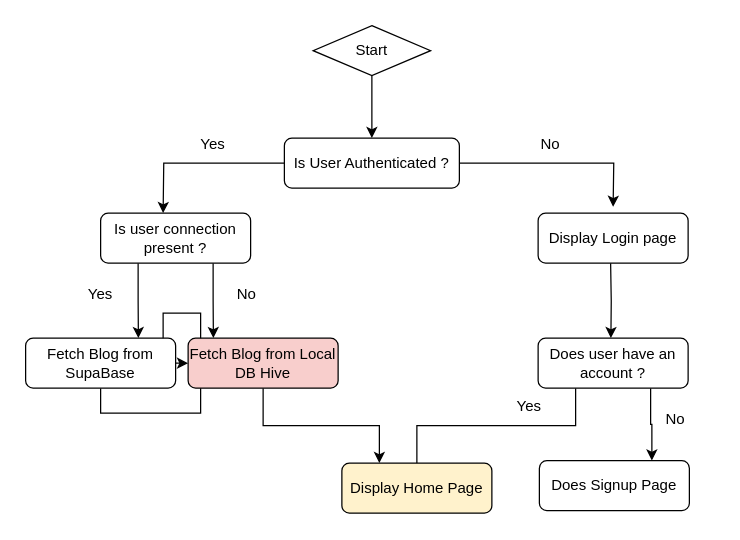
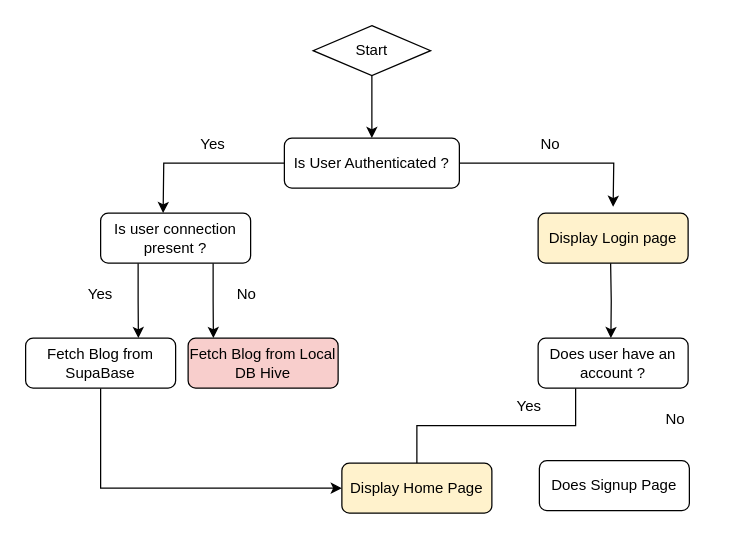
node "Display Login page": fillcolor #ffffff -> #fff2cc
edge "Fetch Blog from SupaBase" -> "Fetch Blog from Local DB Hive": now "Fetch Blog from SupaBase" -> "Display Home Page"
edge "Does user have an account ?" -> "Does Signup Page": removed
edge "Fetch Blog from Local DB Hive" -> "Display Home Page": removed
